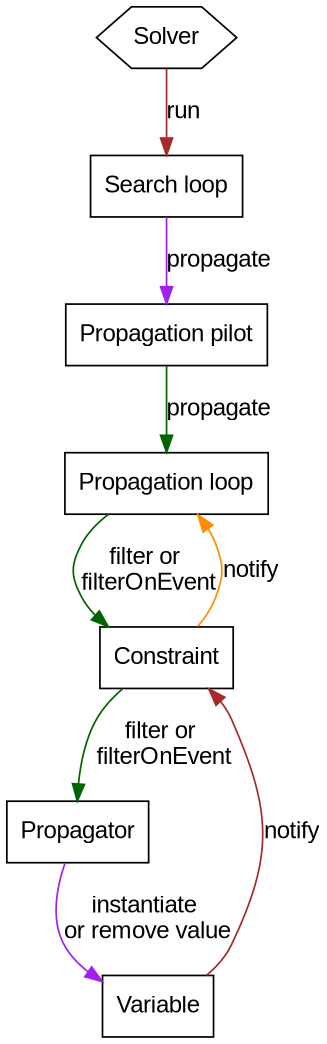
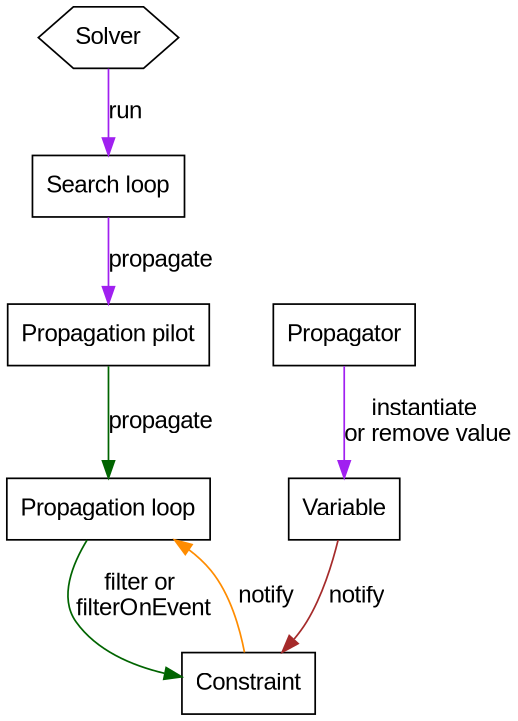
edge "Solver" -- "Search loop": color brown -> purple
edge "Constraint" -- "Propagator": removed, label "filter or filterOnEvent"
